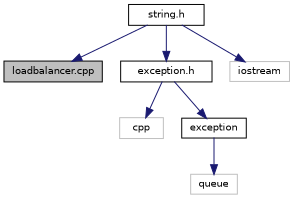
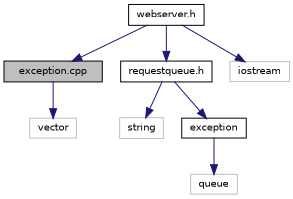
node "string.h": label "string.h" -> "webserver.h"
node "loadbalancer.cpp": label "loadbalancer.cpp" -> "exception.cpp"
node "exception.h": label "exception.h" -> "requestqueue.h"
node "vector": added
node "cpp": label "cpp" -> "string"
